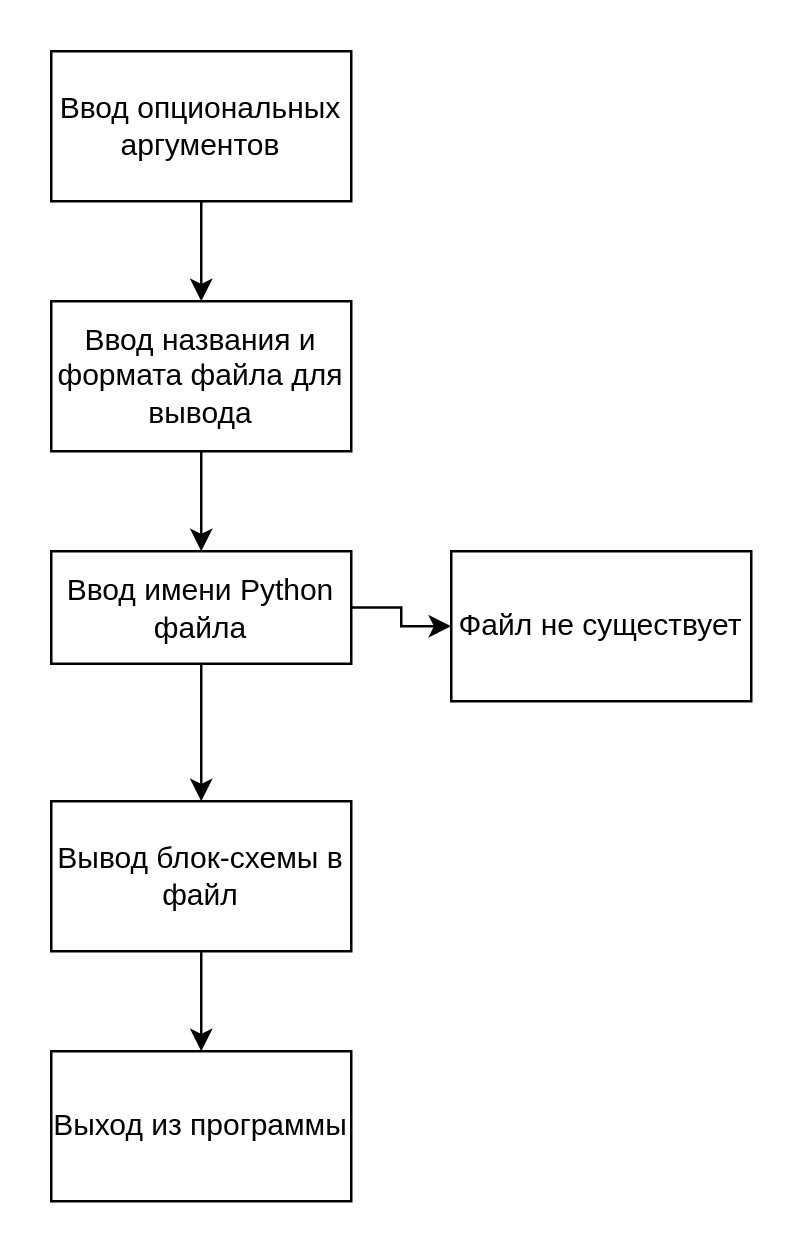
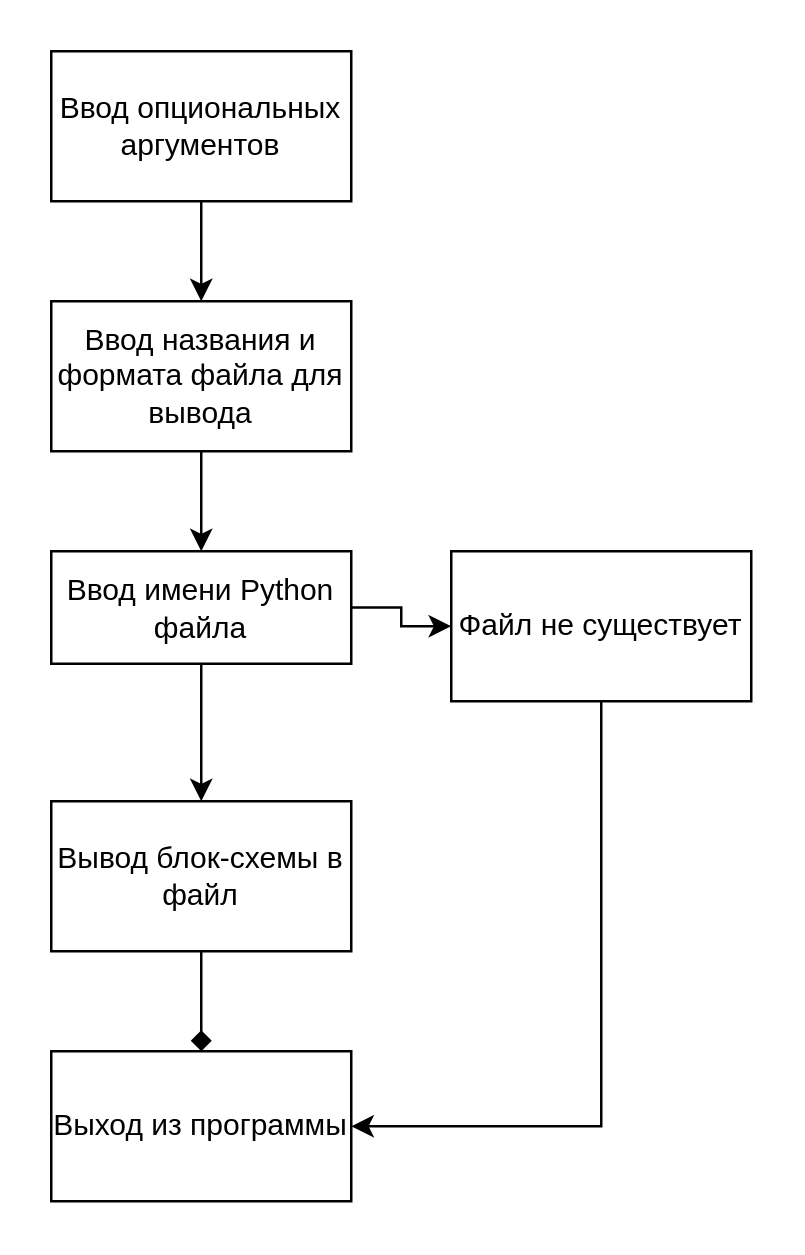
edge "Файл не существует" -> "Выход из программы": added
edge "Вывод блок-схемы в файл" -> "Выход из программы": arrowhead classic -> diamond
